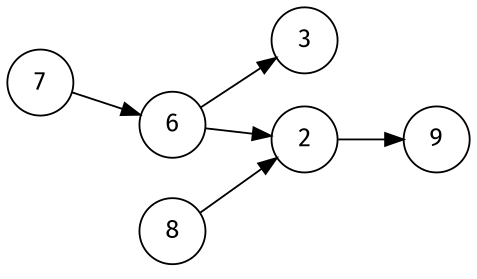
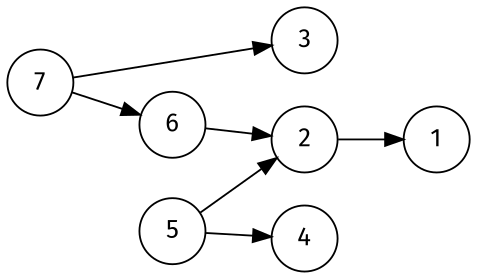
edge "6" -> "3": now "7" -> "3"
node "9": label "9" -> "1"
node "8": label "8" -> "5"
node "4": added
